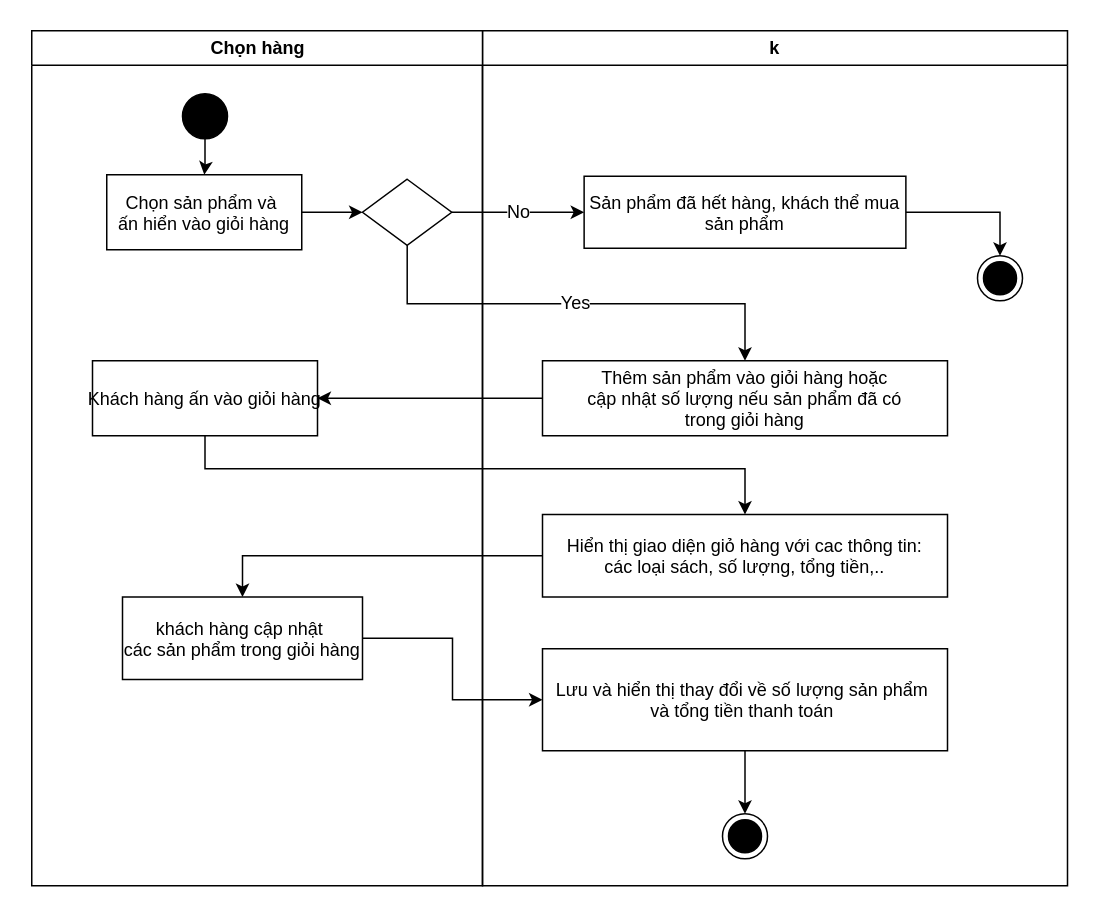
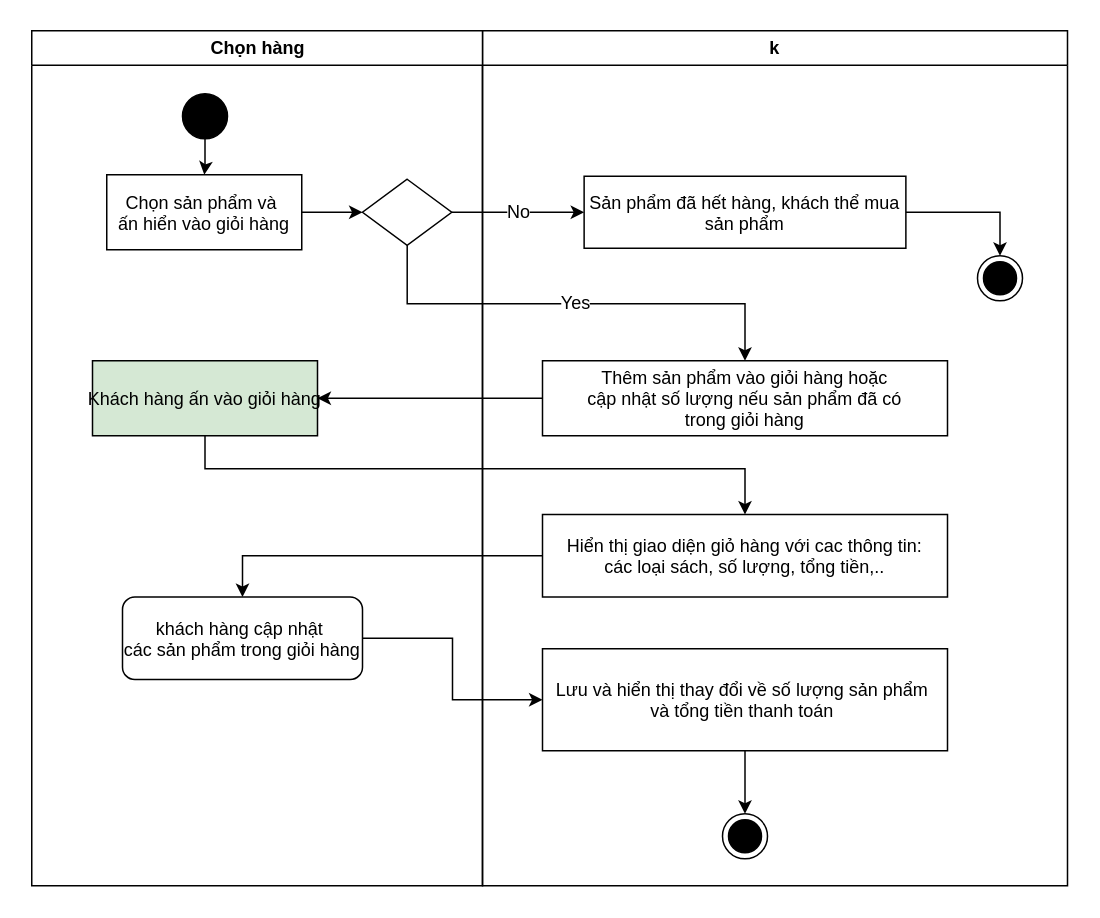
node "Khách hàng ấn vào giỏi hàng": fillcolor #ffffff -> #d5e8d4
node "khách hàng cập nhật các sản phẩm trong giỏi hàng": shape rectangle -> rounded rectangle
